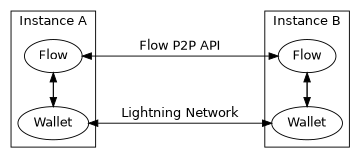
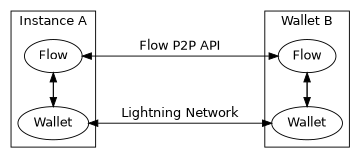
cluster "Instance B": label "Instance B" -> "Wallet B"
